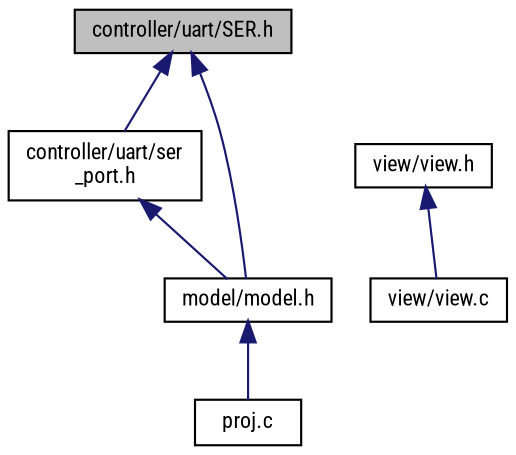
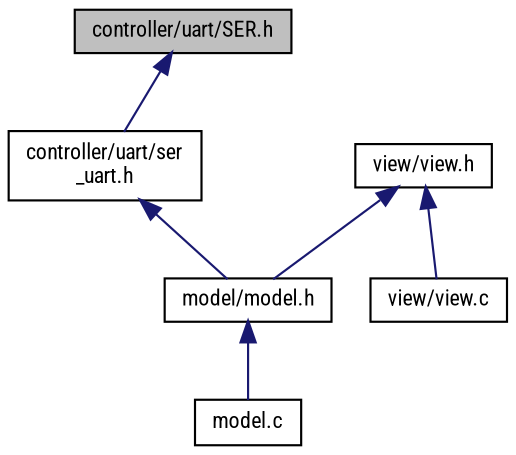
node "controller/uart/ser _port.h": label "controller/uart/ser _port.h" -> "controller/uart/ser _uart.h"
edge "model/model.h" -> "controller/uart/SER.h": now "model/model.h" -> "view/view.h"
node "proj.c": label "proj.c" -> "model.c"
